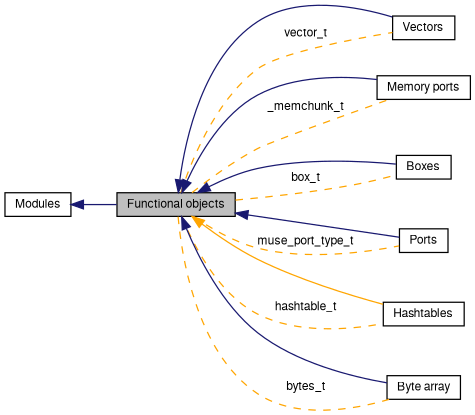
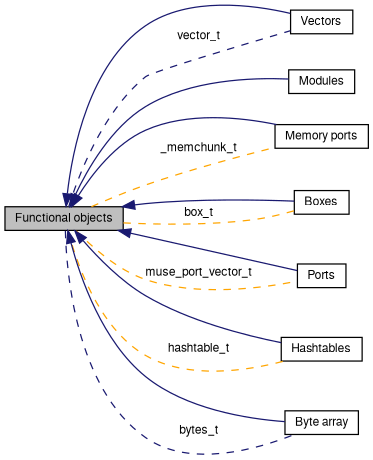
edge "Vectors" -- "Functional objects": color orange -> midnightblue
edge "Functional objects" -> "Modules": reversed
edge "Functional objects" -- "Ports": label "muse_port_type_t" -> "muse_port_vector_t"
edge "Hashtables" -> "Functional objects": color orange -> midnightblue
edge "Functional objects" -- "Byte array": color orange -> midnightblue
